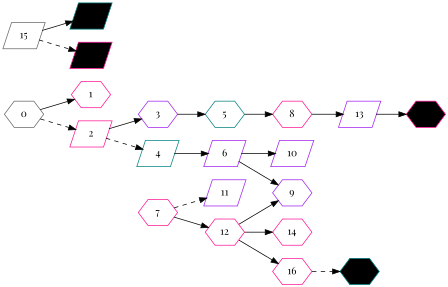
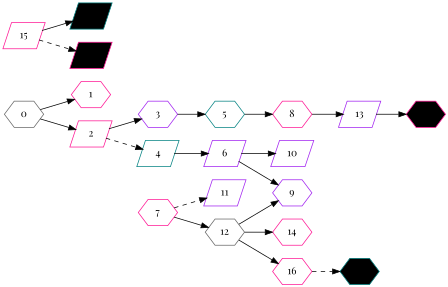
node "15": color gray40 -> deeppink
edge "0" -> "2": style dashed -> solid
node "12": color deeppink -> gray40
